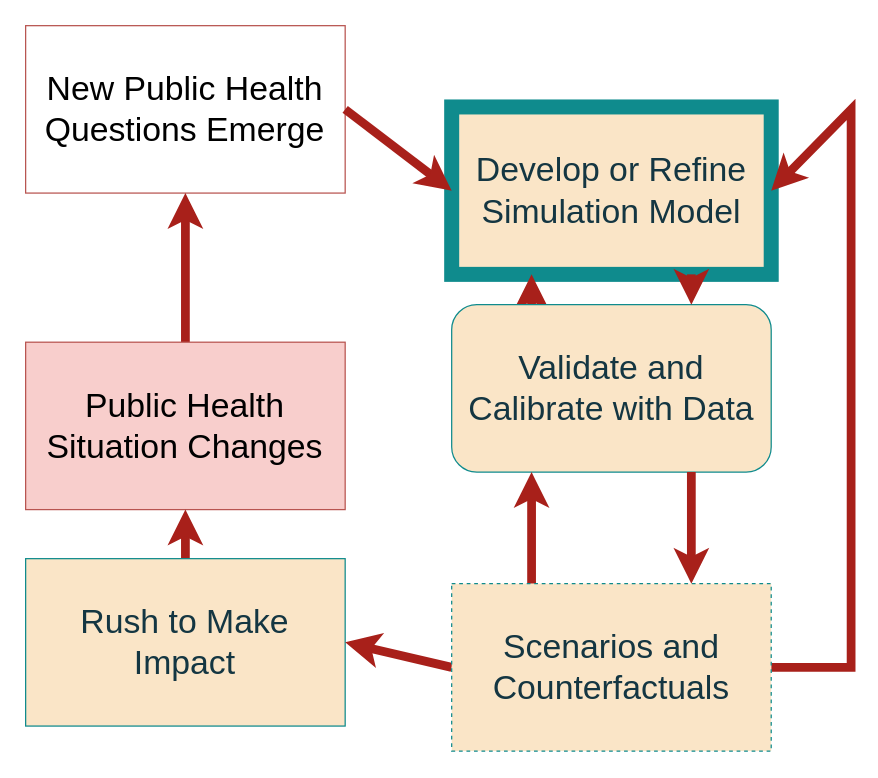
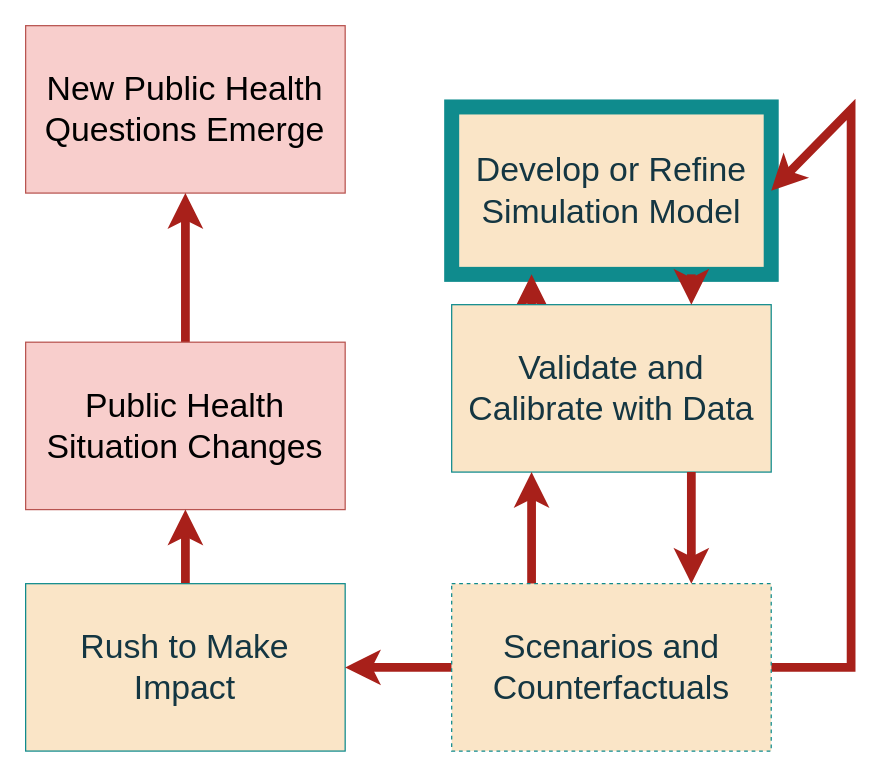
node "New Public Health Questions Emerge": fillcolor #ffffff -> #f8cecc
edge "New Public Health Questions Emerge" -> "Develop or Refine Simulation Model": removed
node "Validate and Calibrate with Data": shape rounded rectangle -> rectangle
node "Rush to MakeImpact": moved (185, 642) -> (185, 667)
